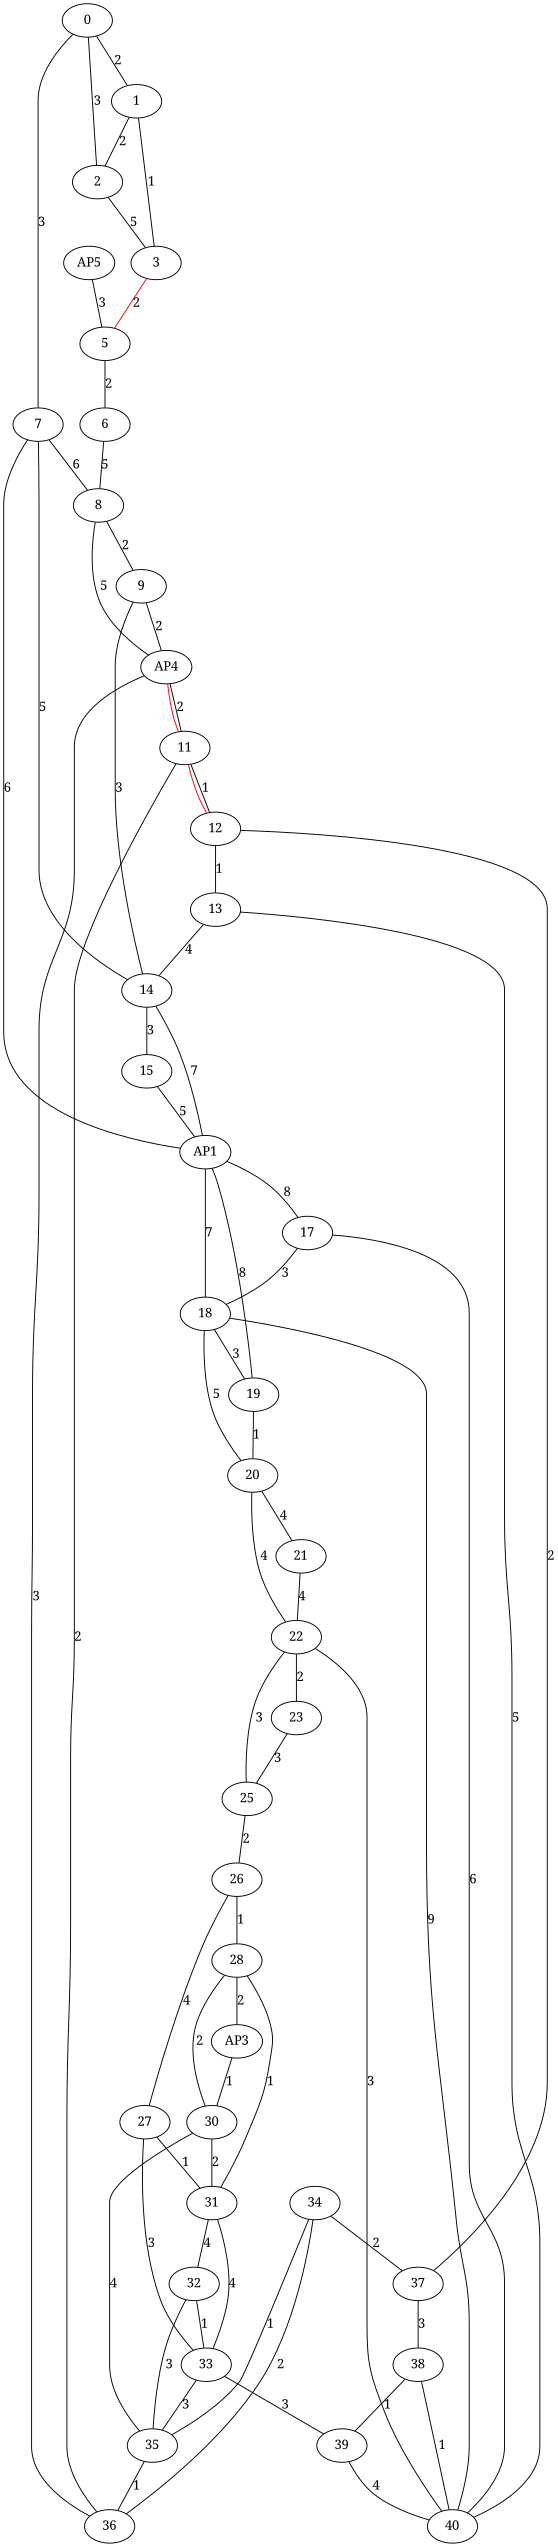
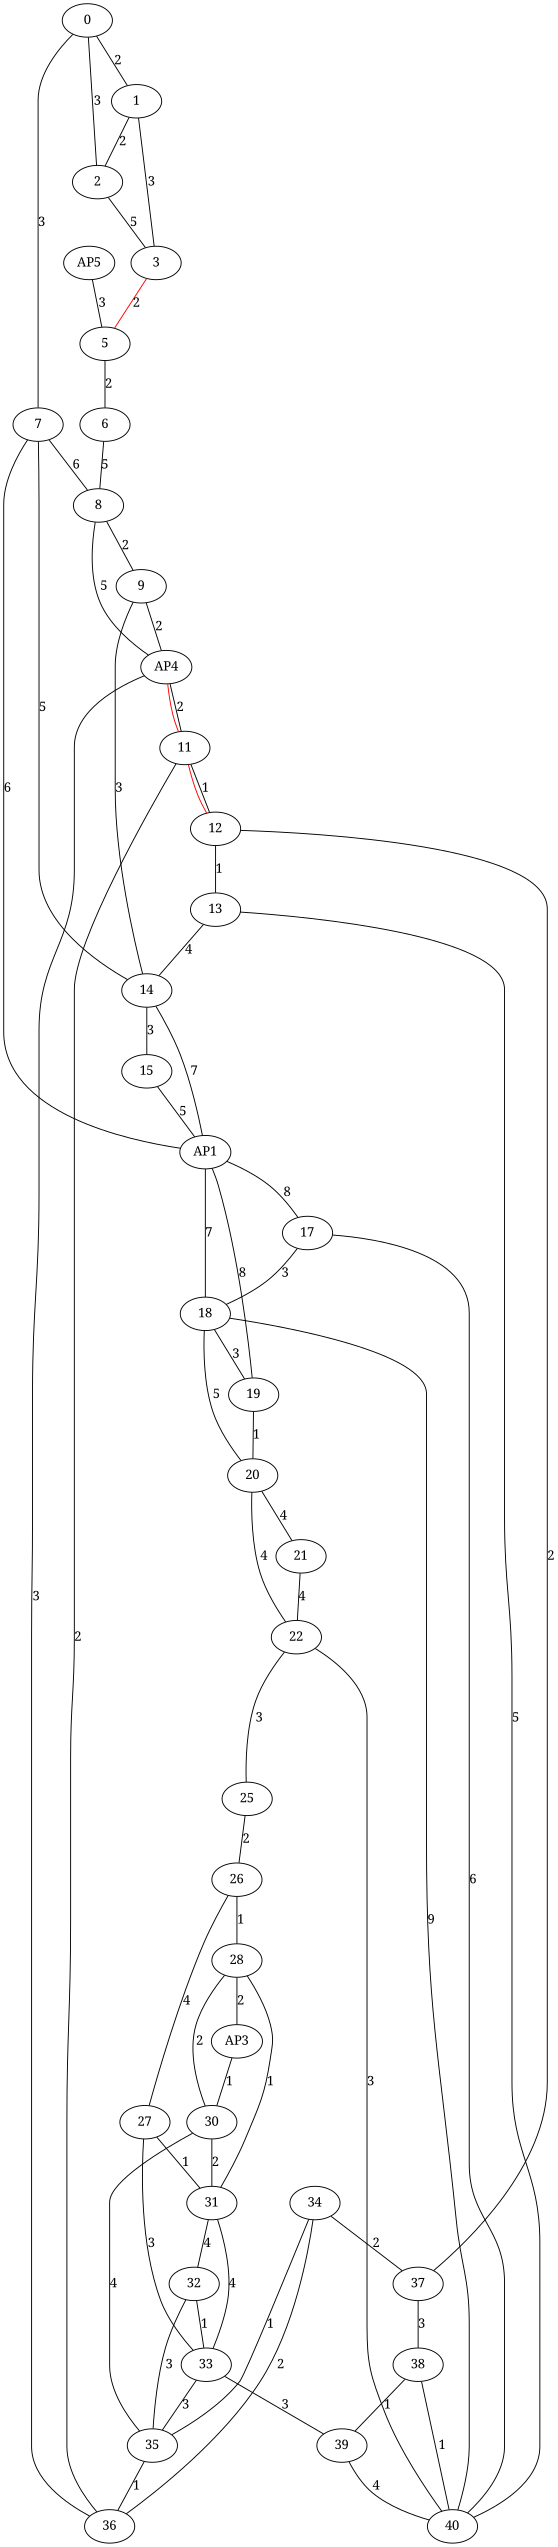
edge "1" -- "3": label "1" -> "3"
node "23": removed
